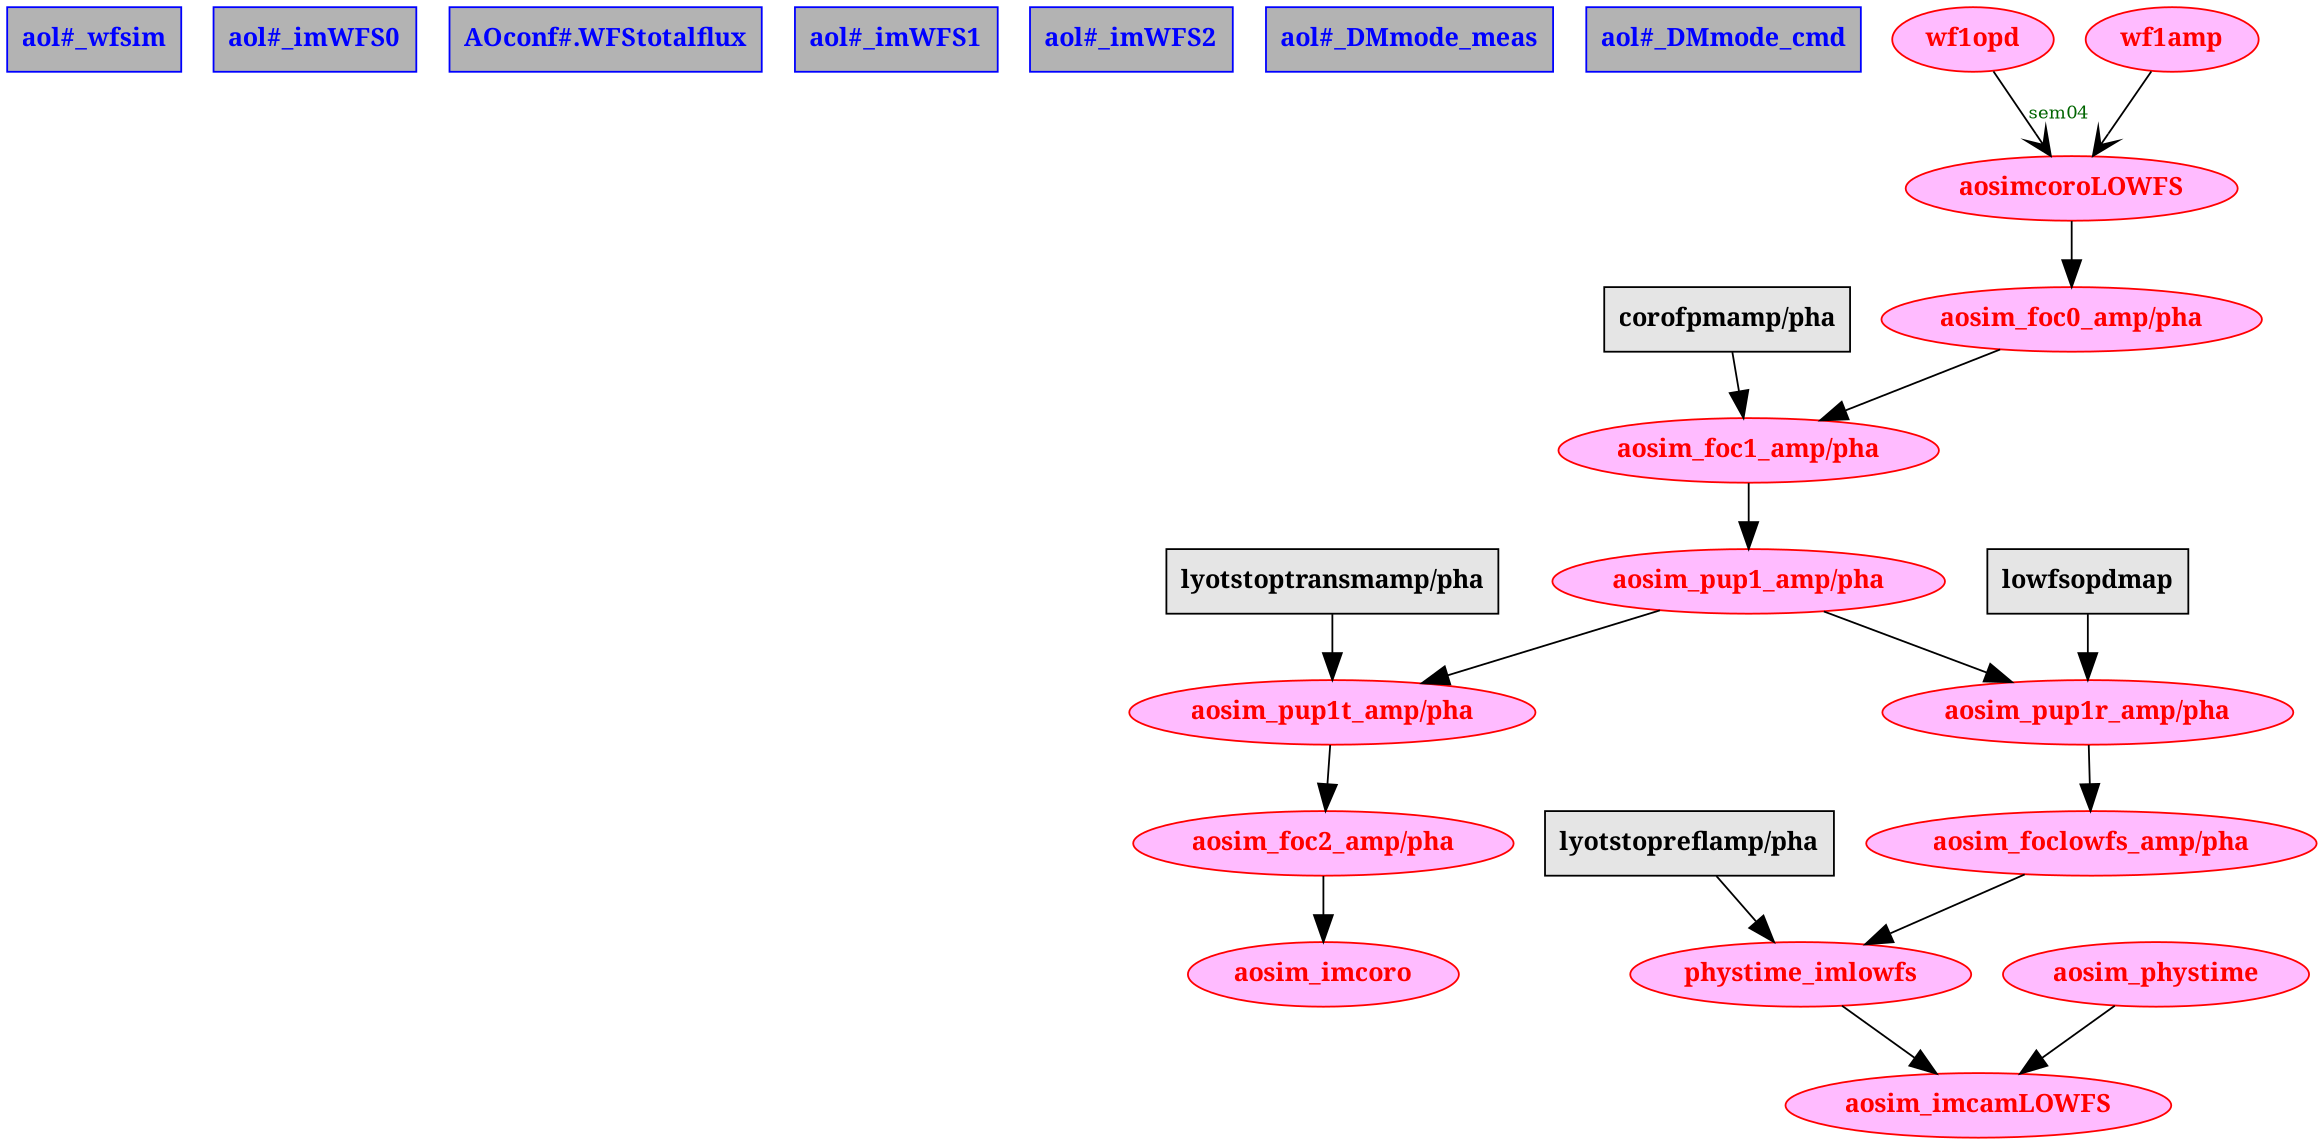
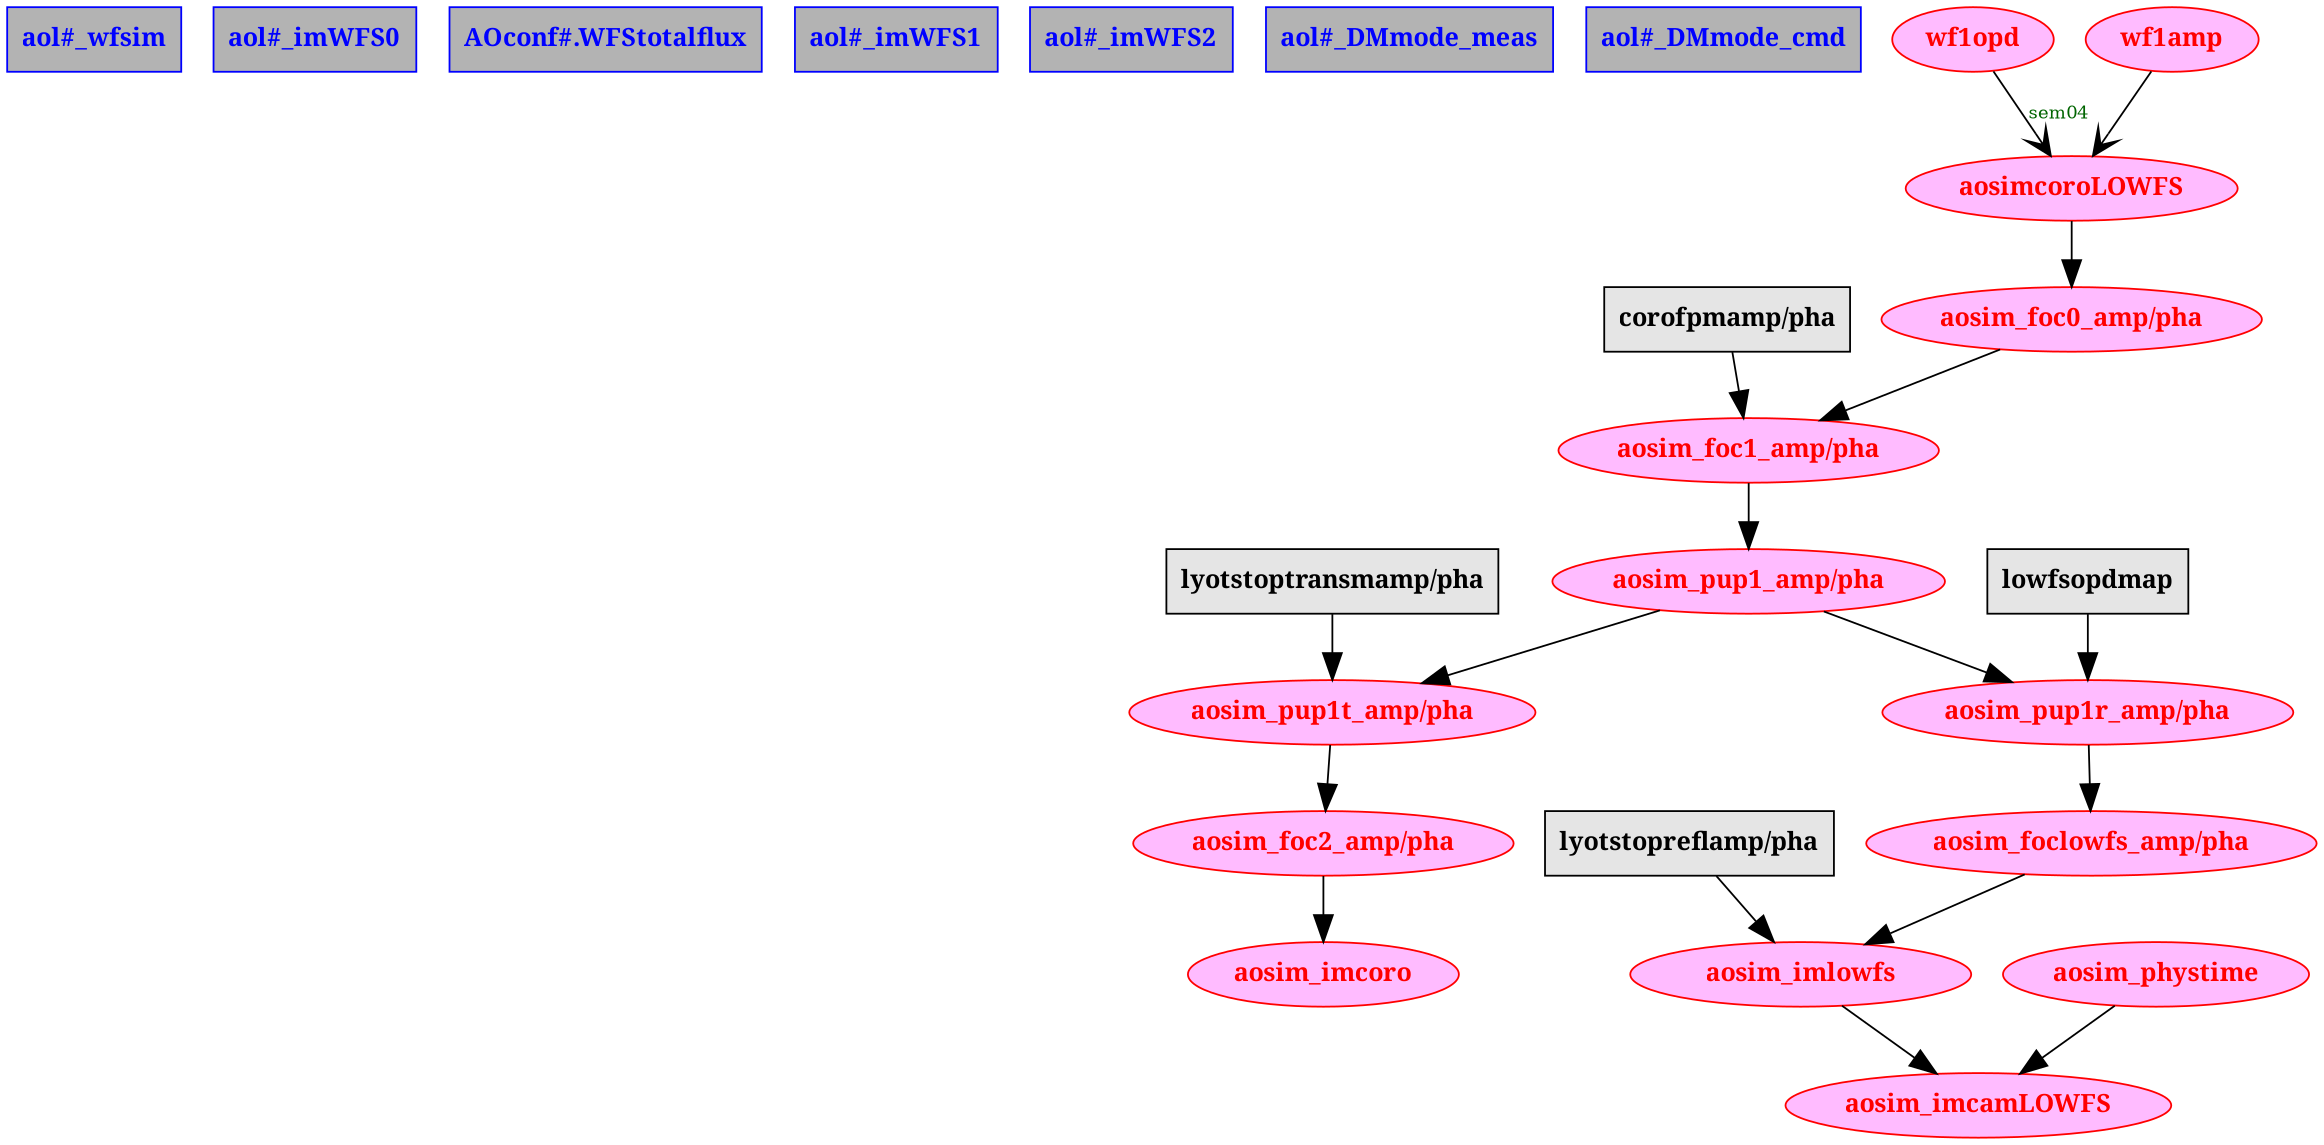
node "phystime_imlowfs": label "phystime_imlowfs" -> "aosim_imlowfs"
